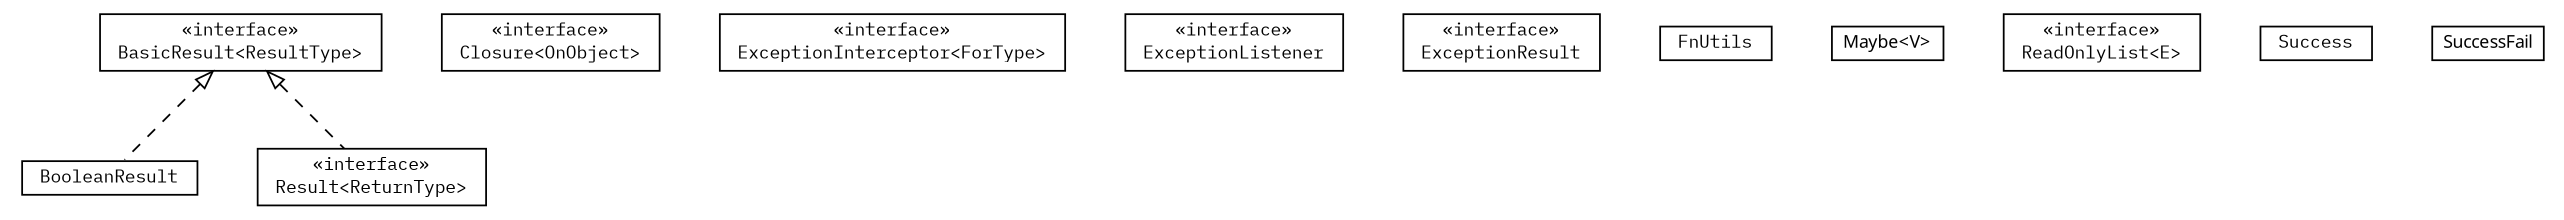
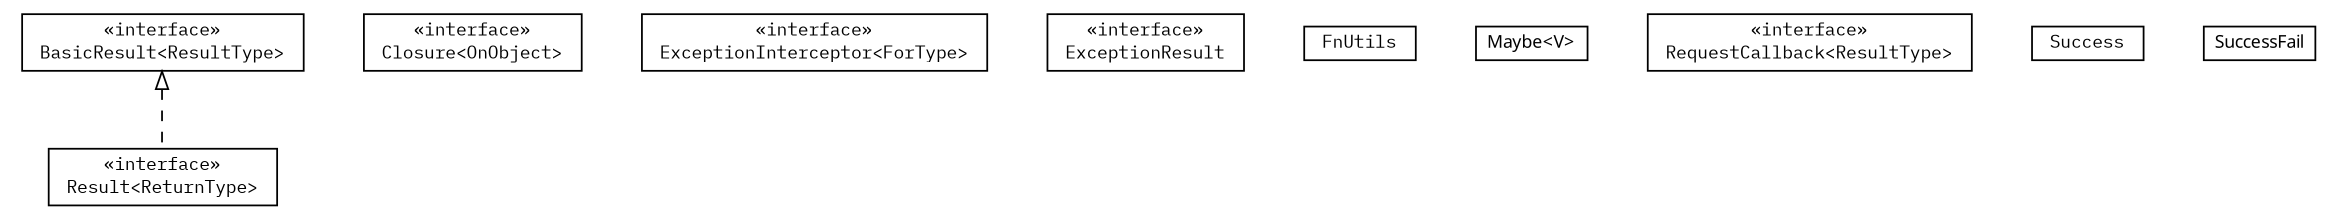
node "ExceptionListener": removed
node "RequestCallback<ResultType>": added
node "ReadOnlyList<E>": removed
node "BooleanResult": removed
